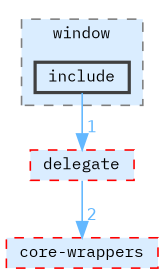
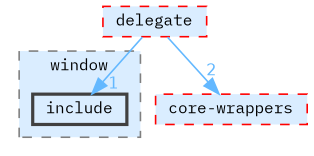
edge "include" -> "delegate": reversed
